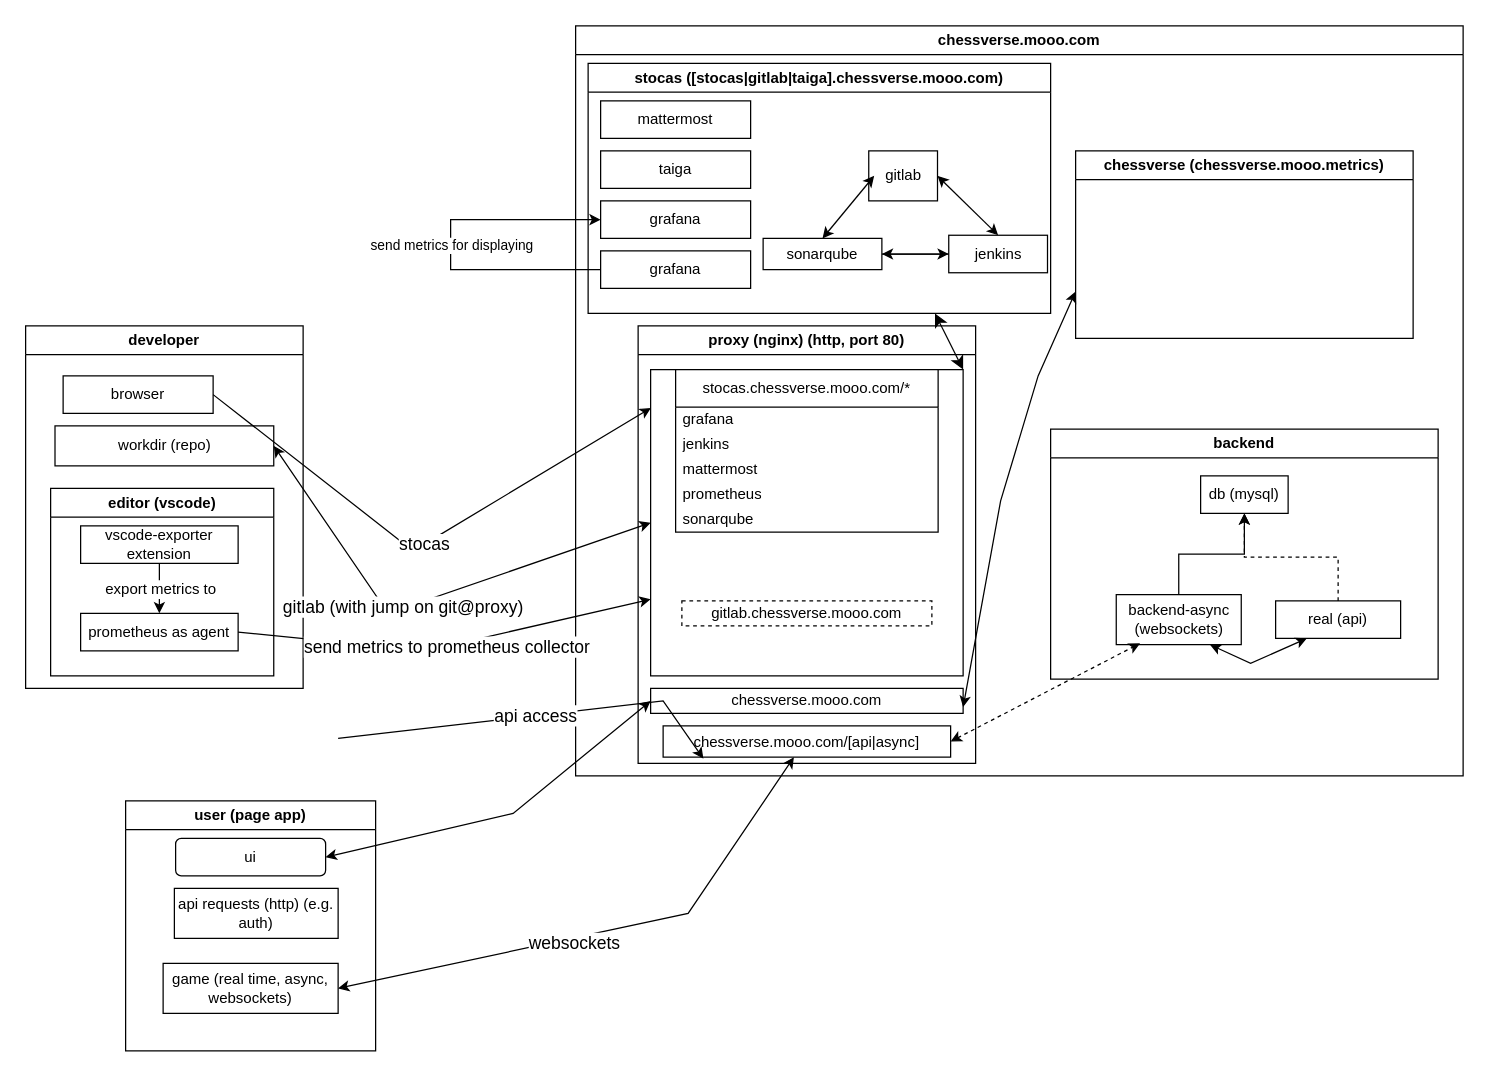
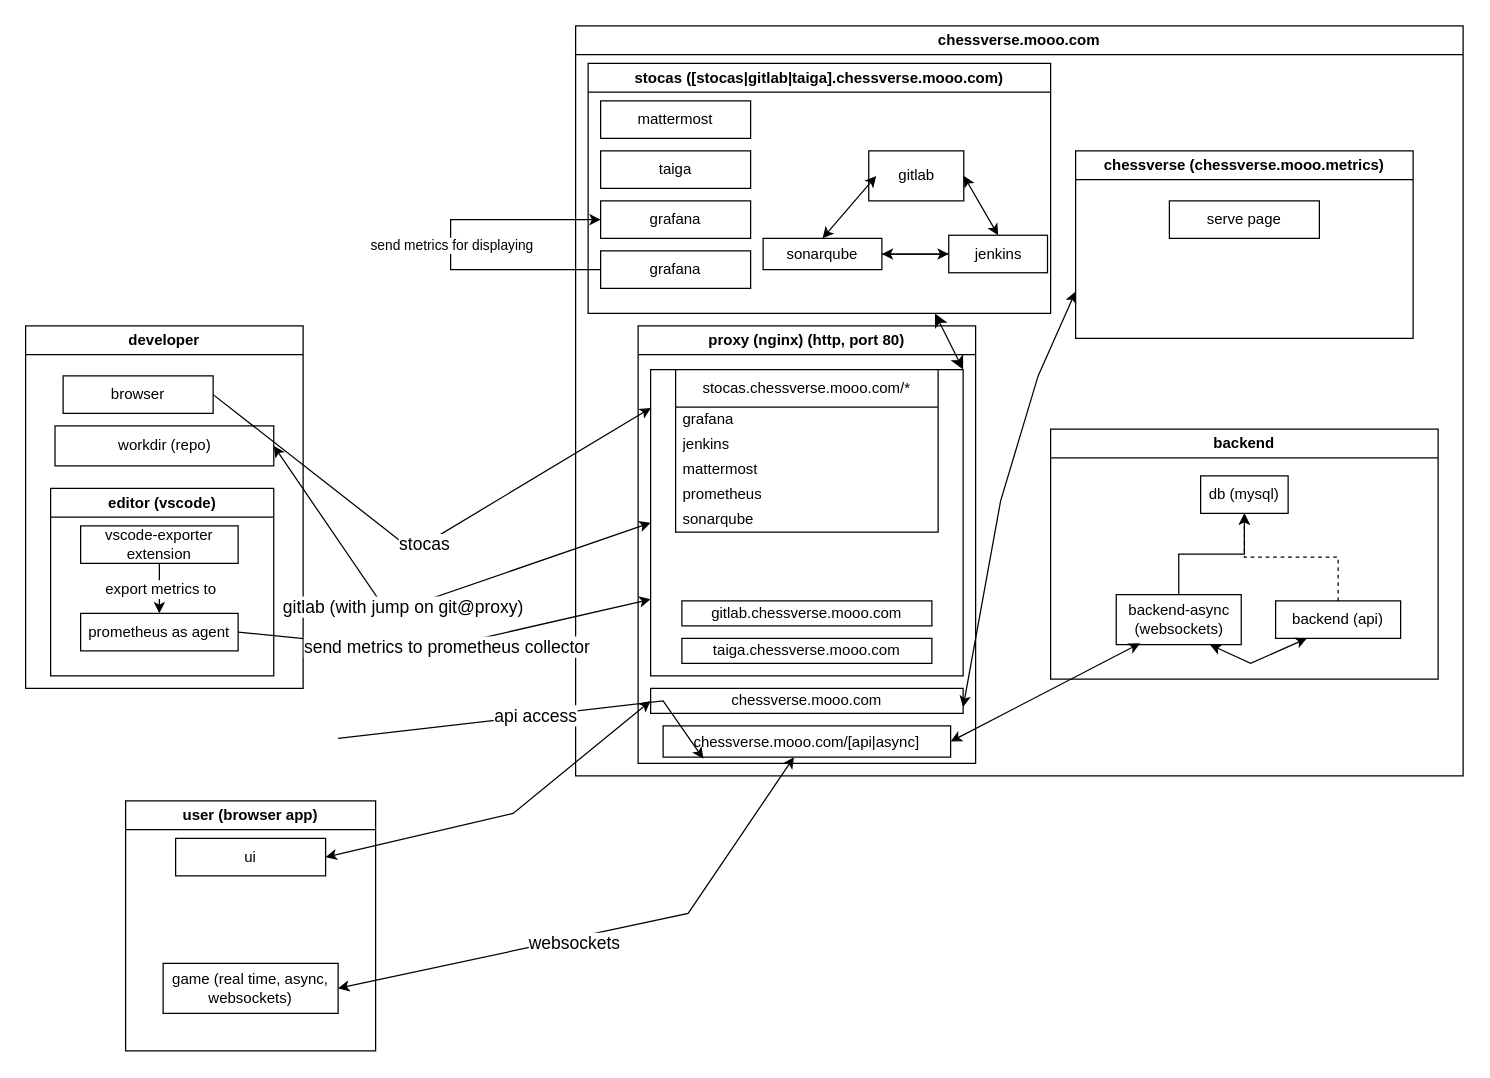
node "gitlab": size 69x50 -> 95x50
node "serve page": added
node "gitlab.chessverse.mooo.com": style dashed -> solid
node "real (api)": label "real (api)" -> "backend (api)"
node "taiga.chessverse.mooo.com": added
edge "backend-async (websockets)" -- "chessverse.mooo.com/[api|async]": style dashed -> solid
node "user (page app)": label "user (page app)" -> "user (browser app)"
node "ui": shape rounded rectangle -> rectangle
node "api requests (http) (e.g. auth)": removed
